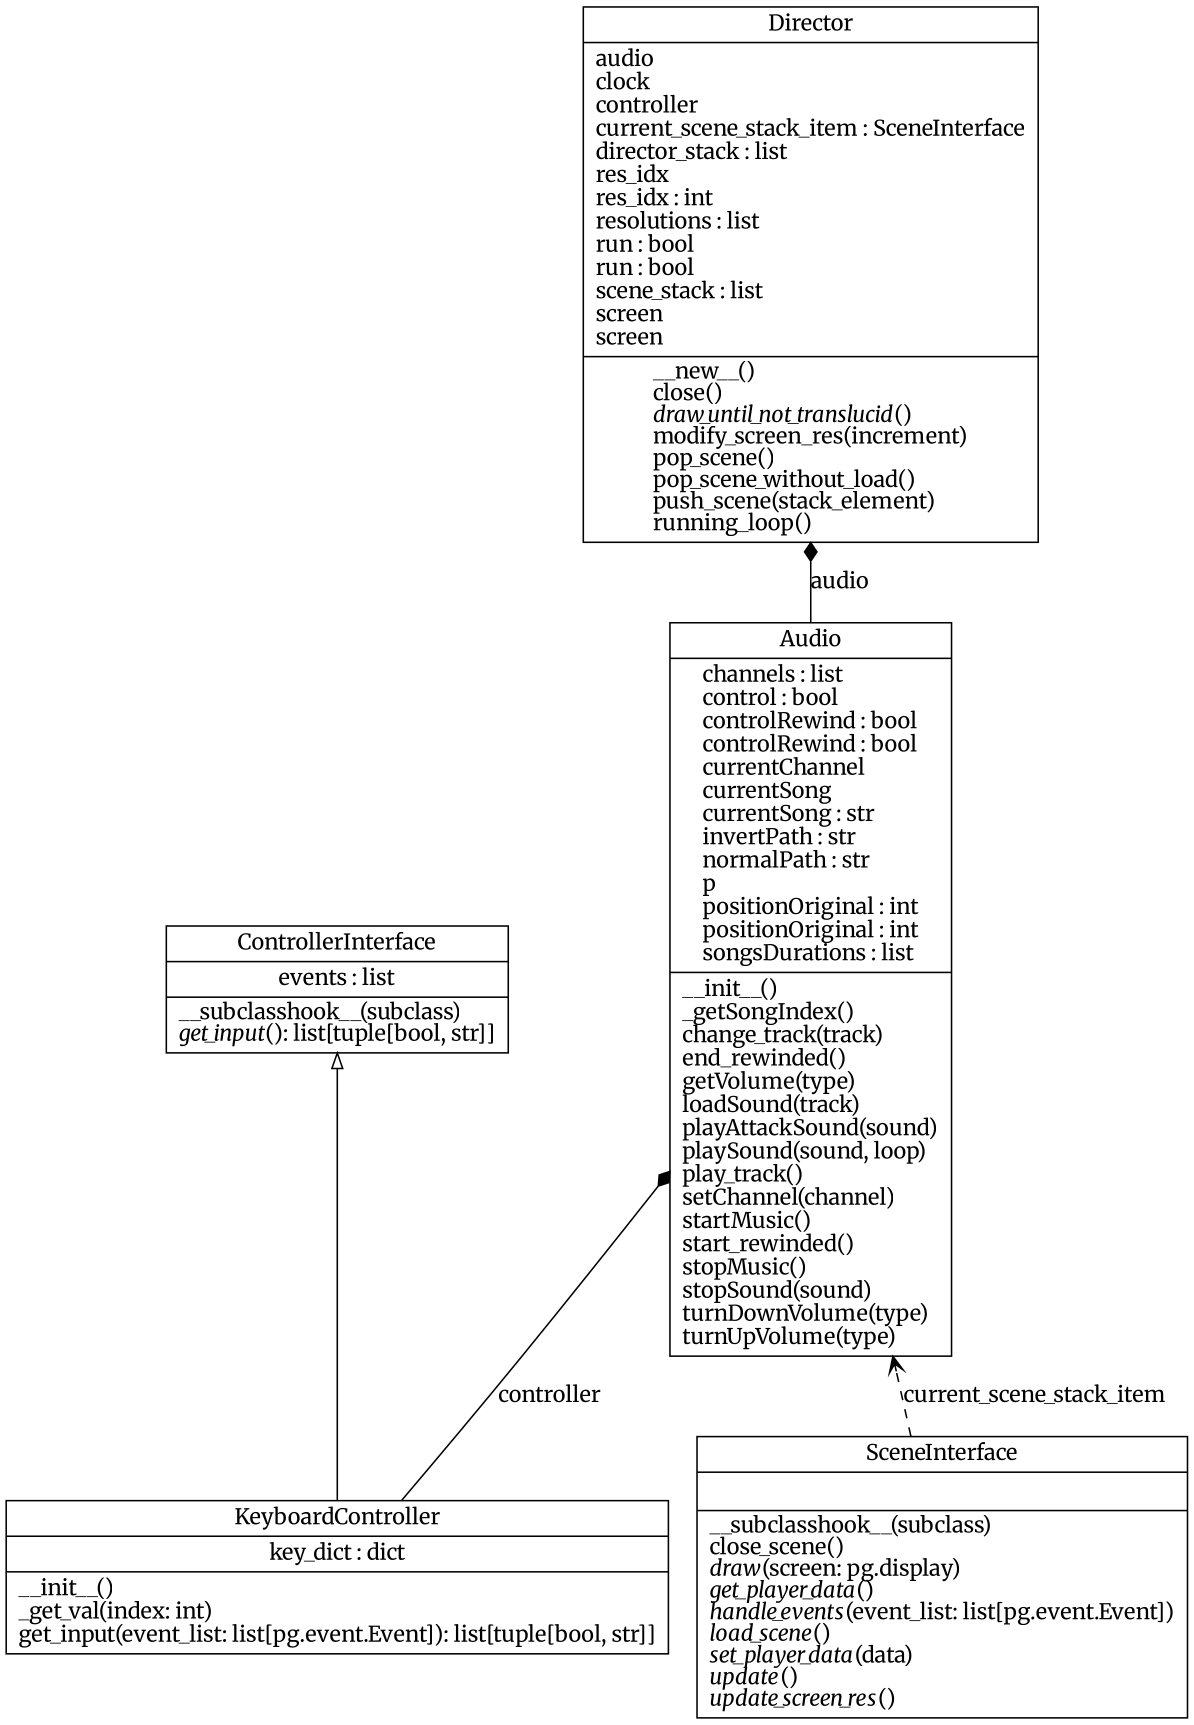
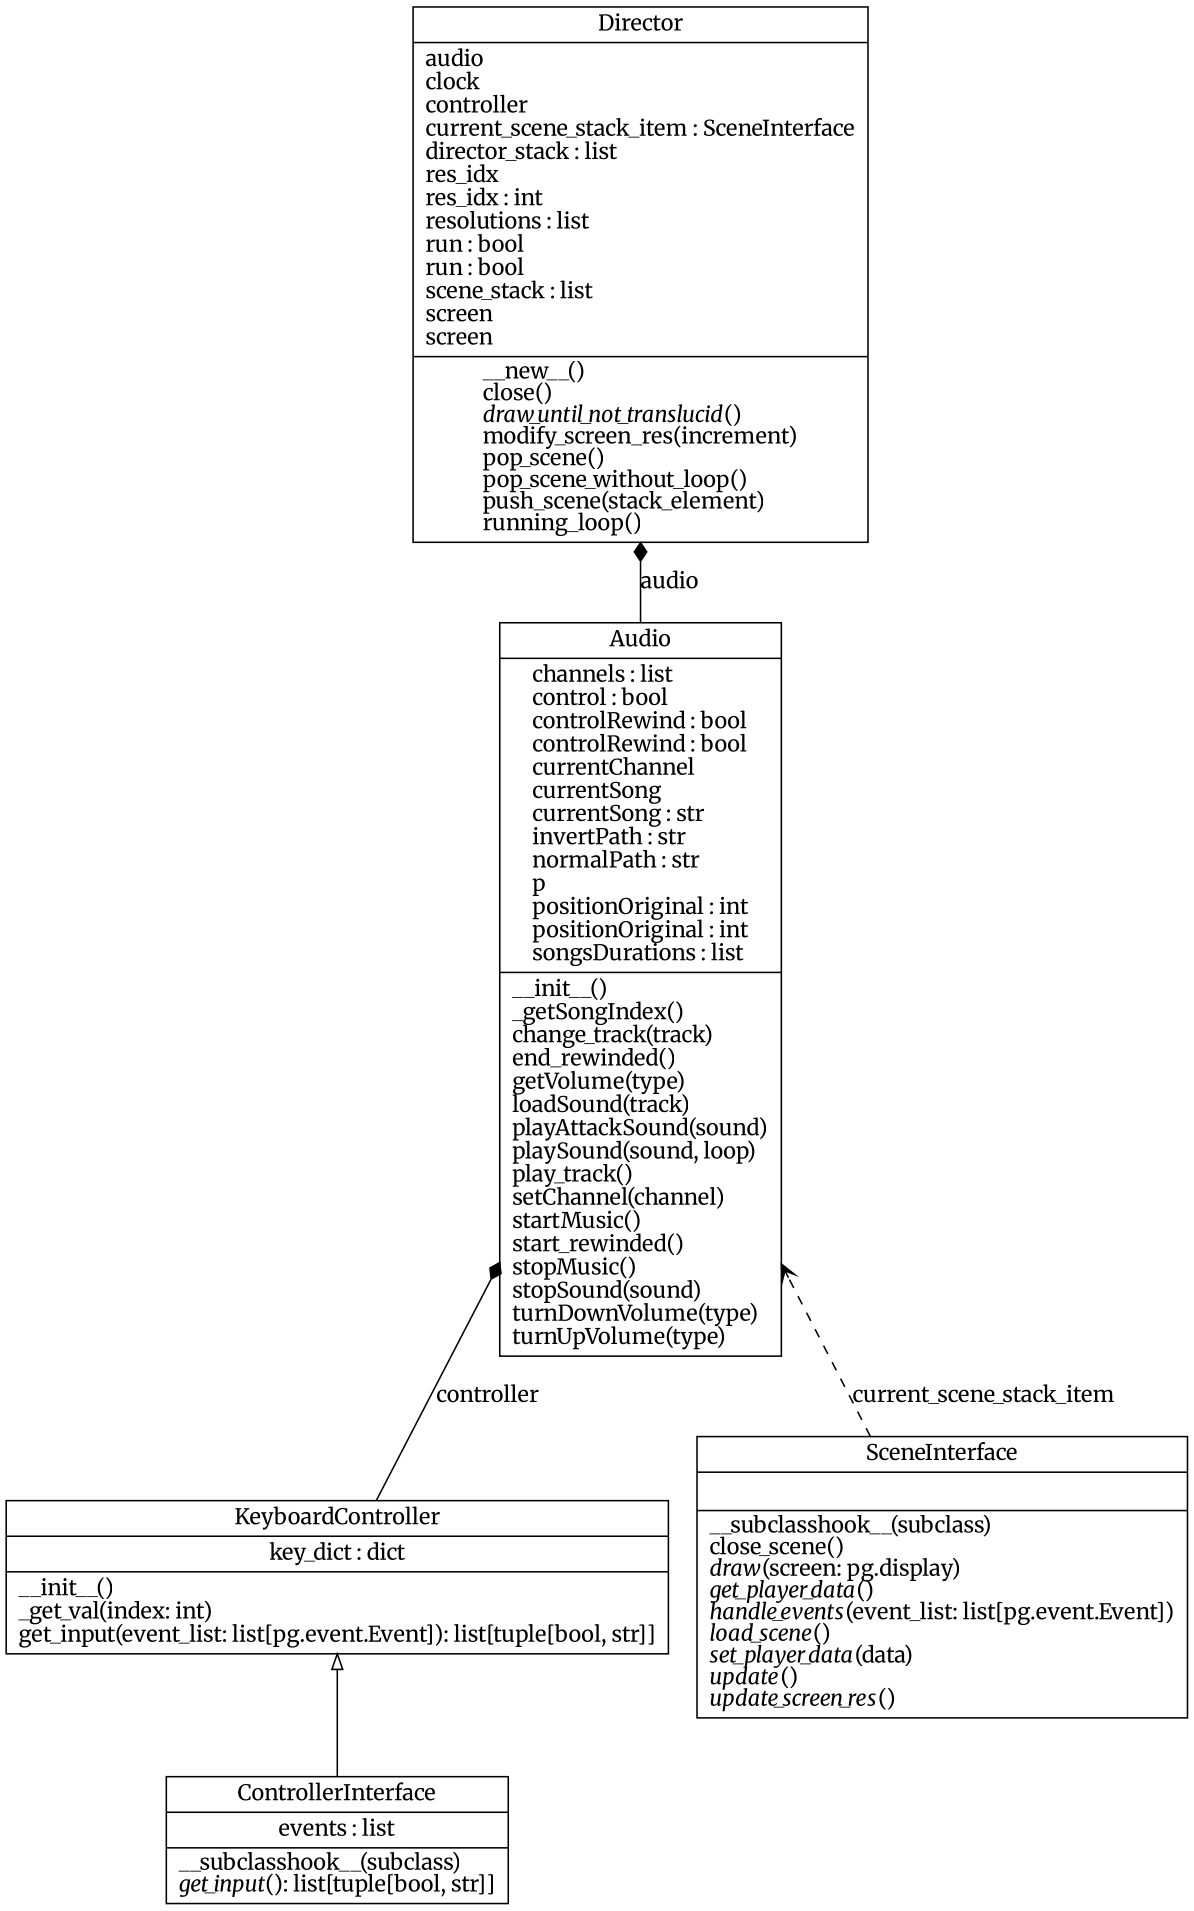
node "Director": text "pop_scene_without_load()" -> "pop_scene_without_loop()"
edge "KeyboardController" -> "ControllerInterface": reversed
